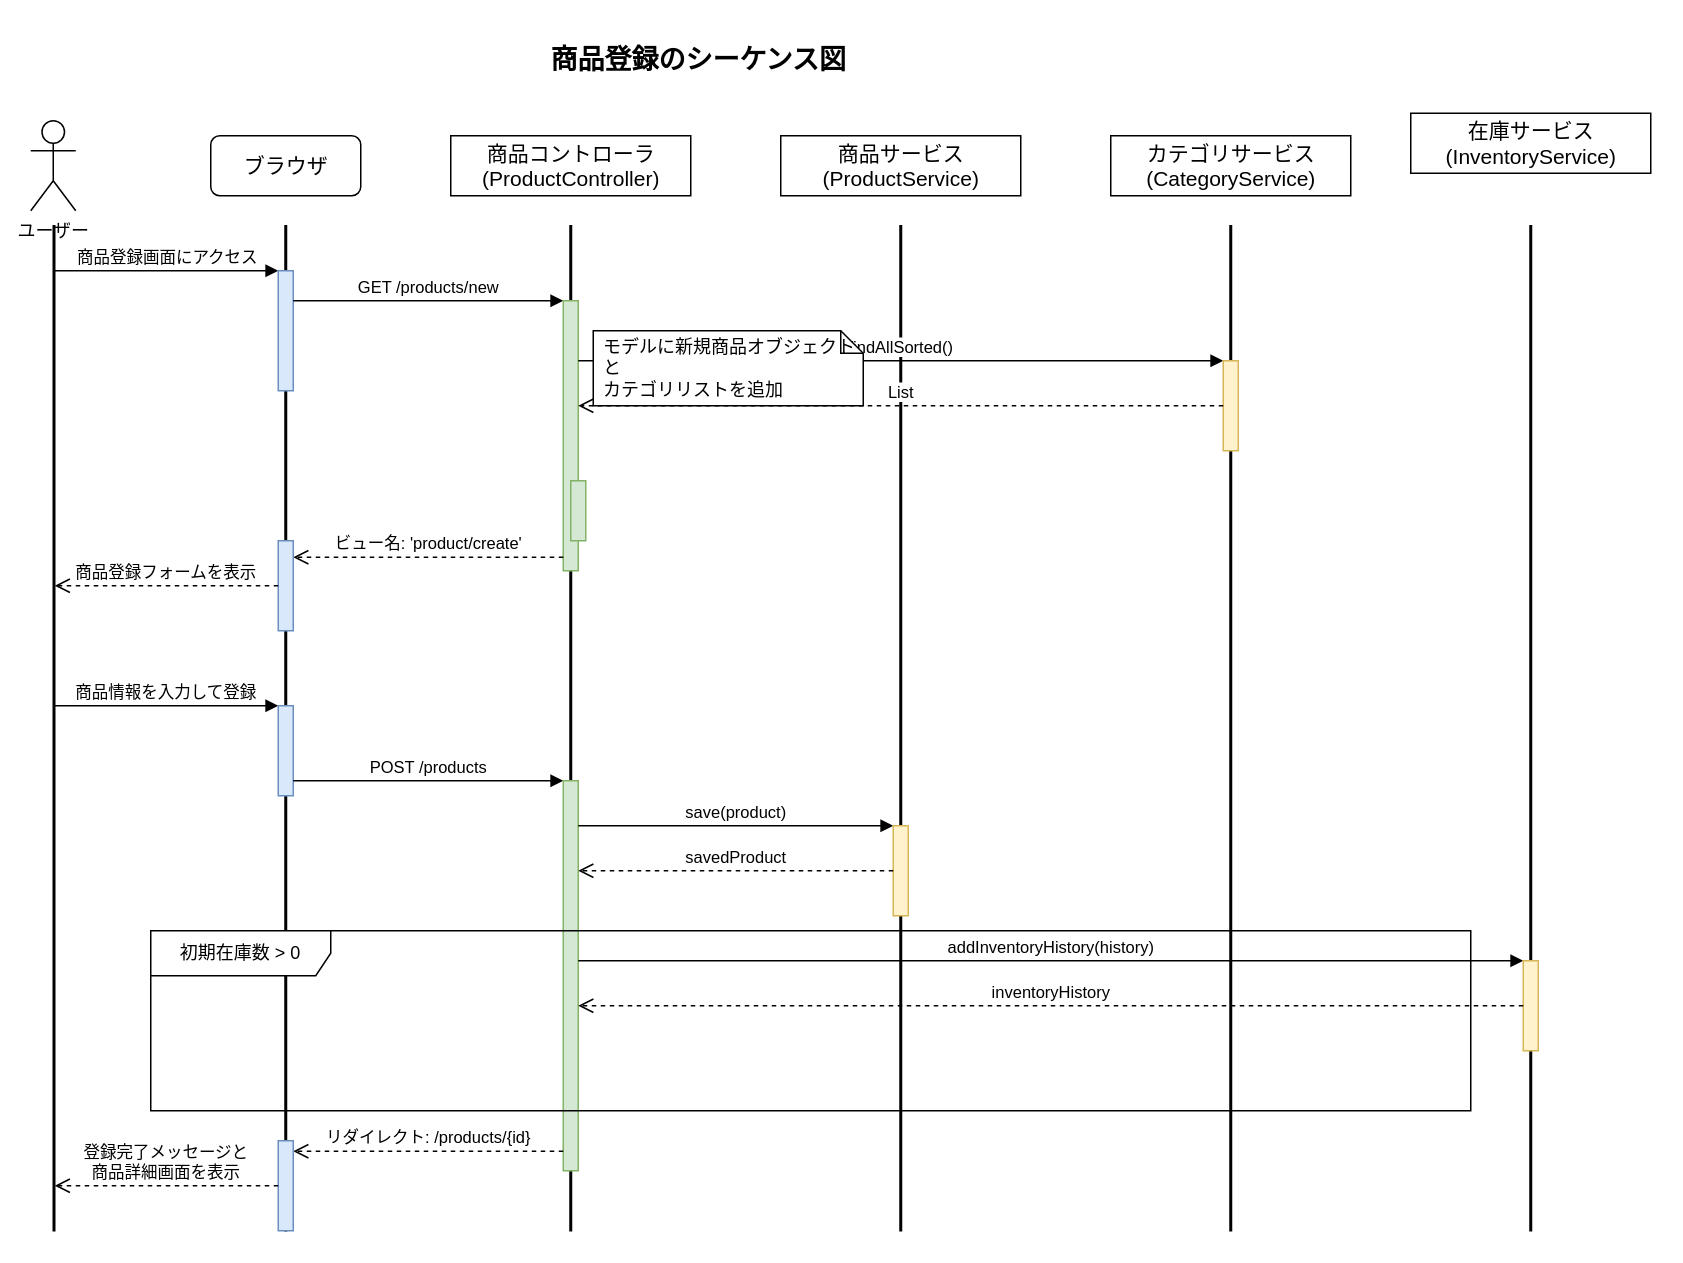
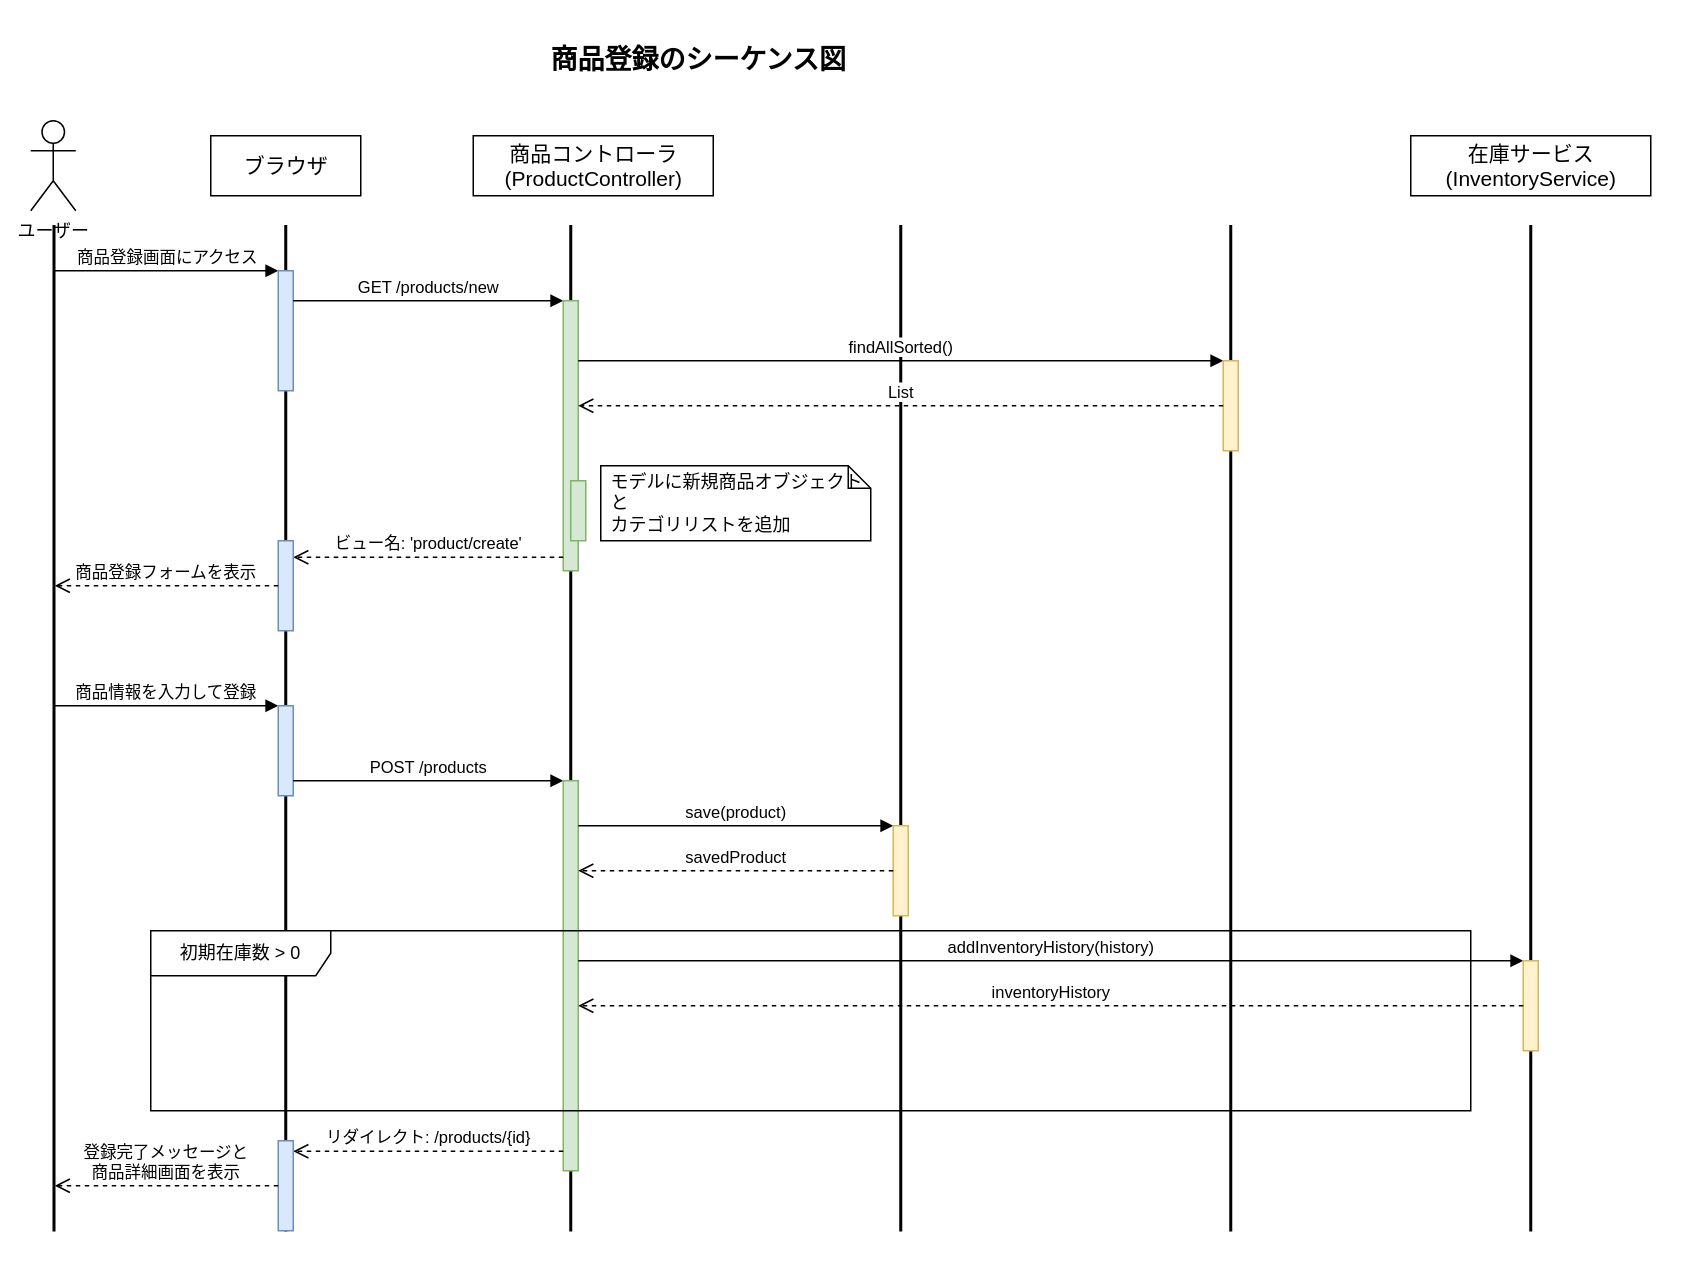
node "在庫サービス (InventoryService)": moved (1531, 143) -> (1531, 166)
node "ブラウザ": shape rounded rectangle -> rectangle
node "商品コントローラ (ProductController)": moved (571, 166) -> (593, 166)
node "商品サービス (ProductService)": removed
node "カテゴリサービス (CategoryService)": removed
node "モデルに新規商品オブジェクトと カテゴリリストを追加": moved (728, 368) -> (736, 503)
